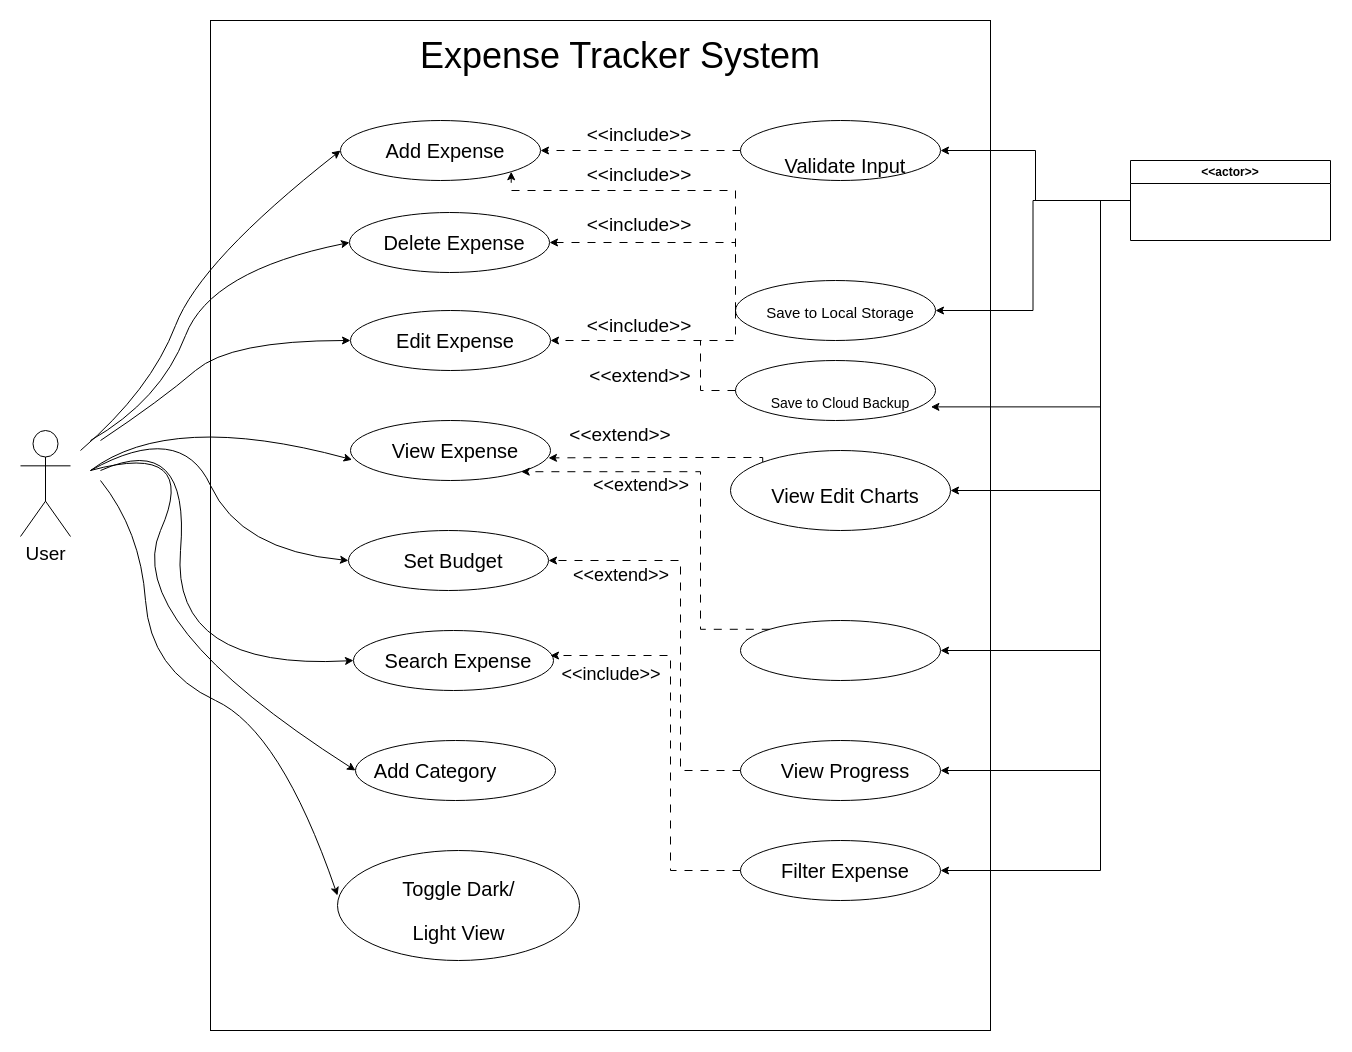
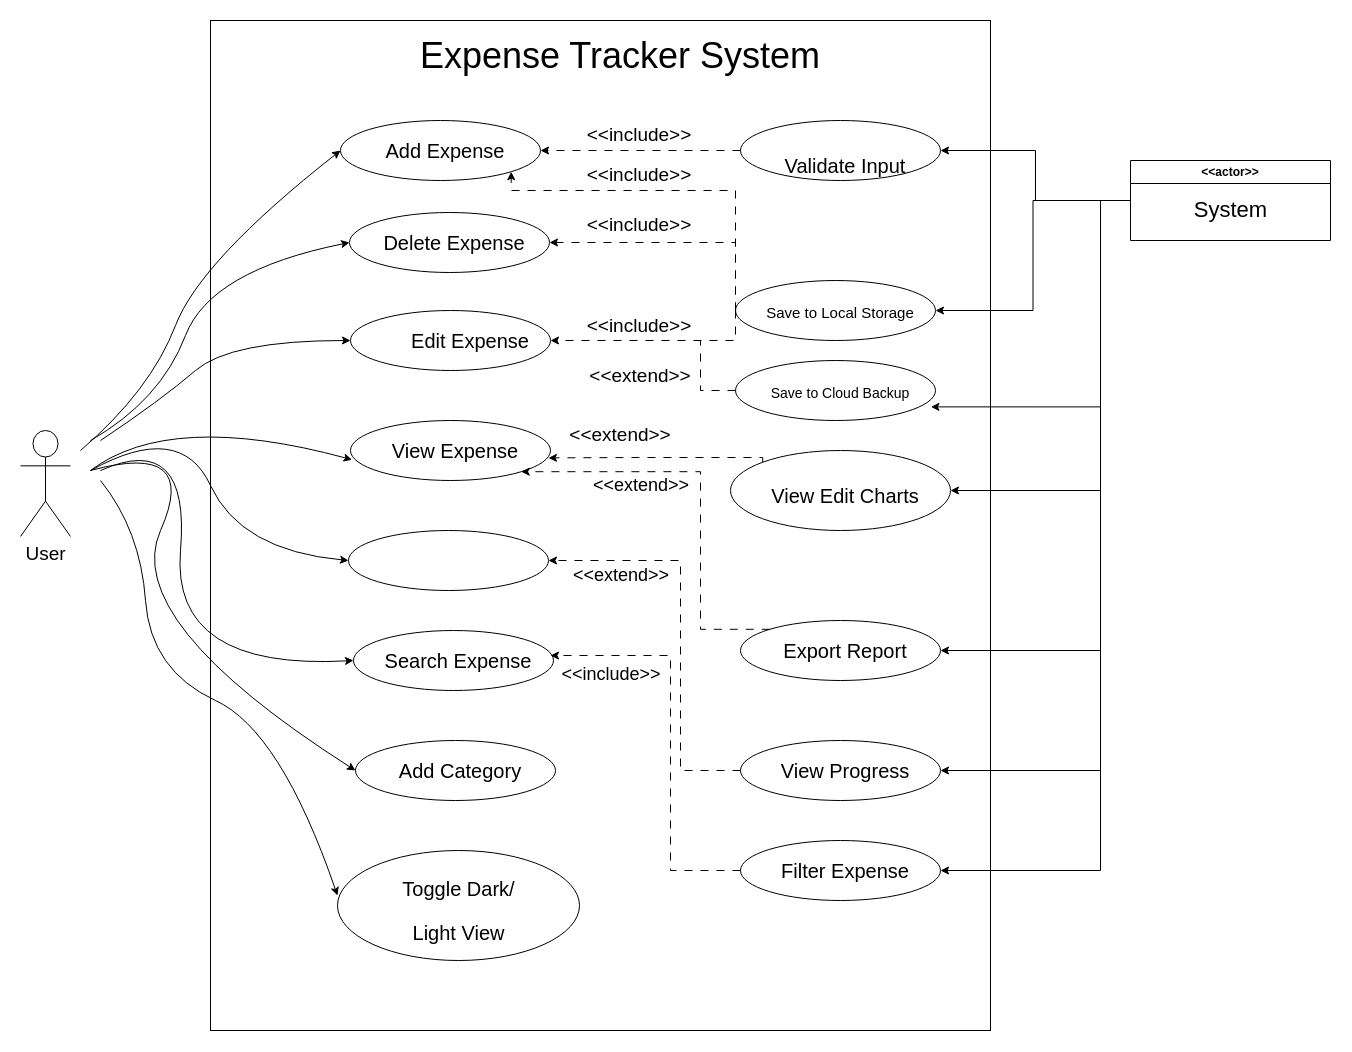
node "System": added
node "Edit Expense": moved (456, 336) -> (471, 336)
node "Save to Cloud Backup": moved (841, 396) -> (841, 386)
node "Set Budget": removed
node "Export Report": added
node "Add Category": moved (436, 766) -> (461, 766)
